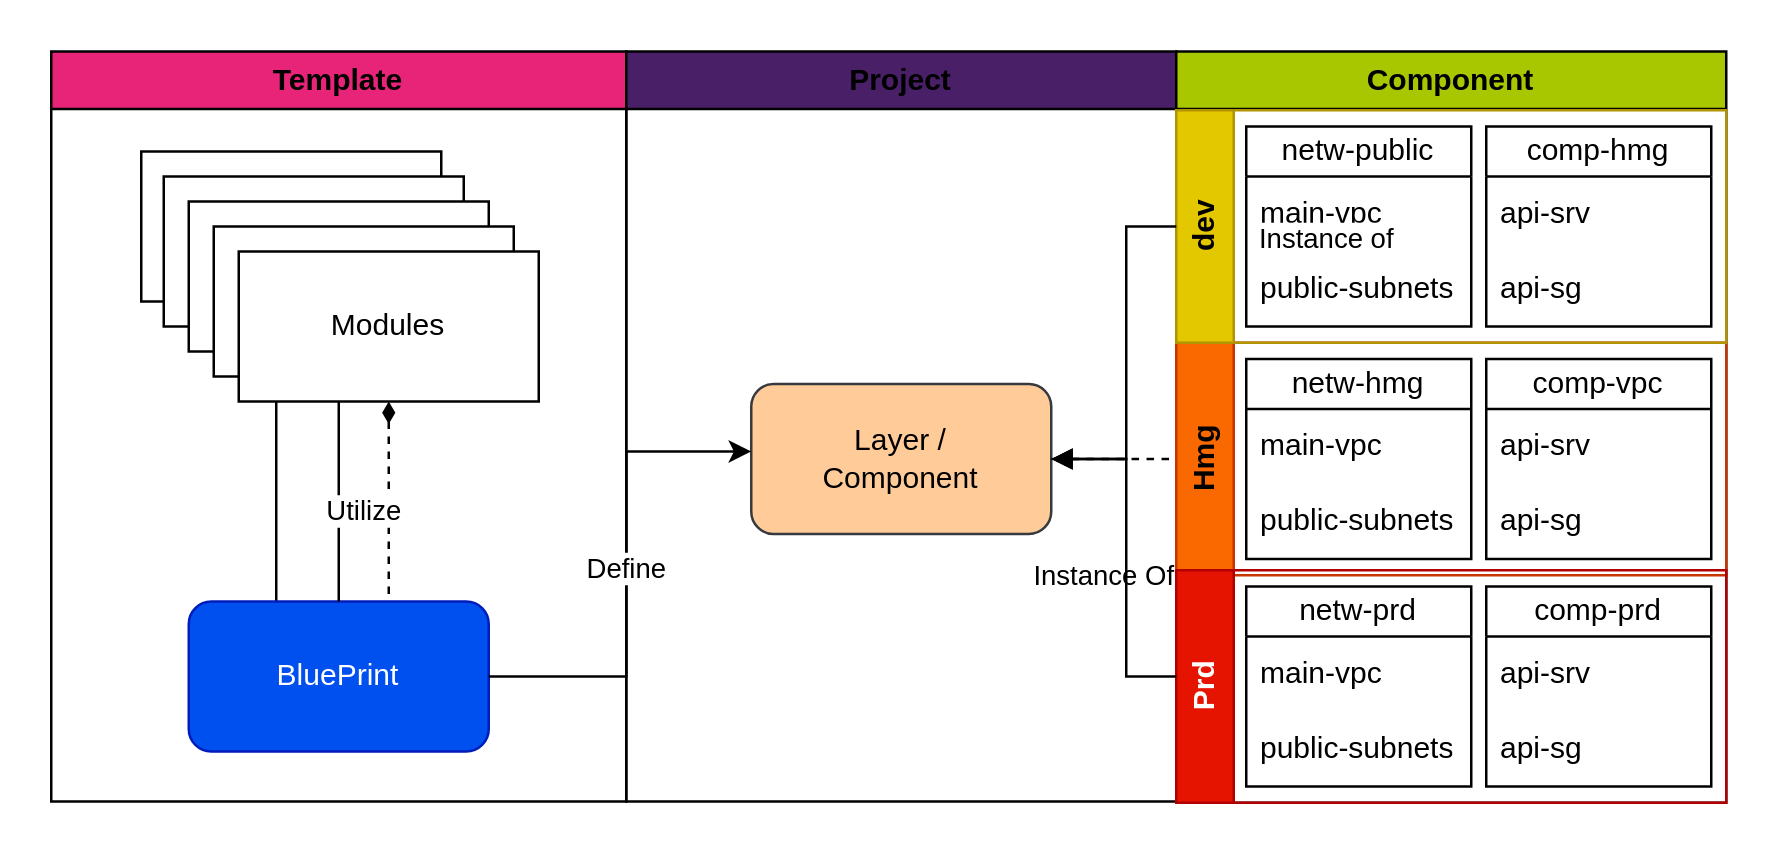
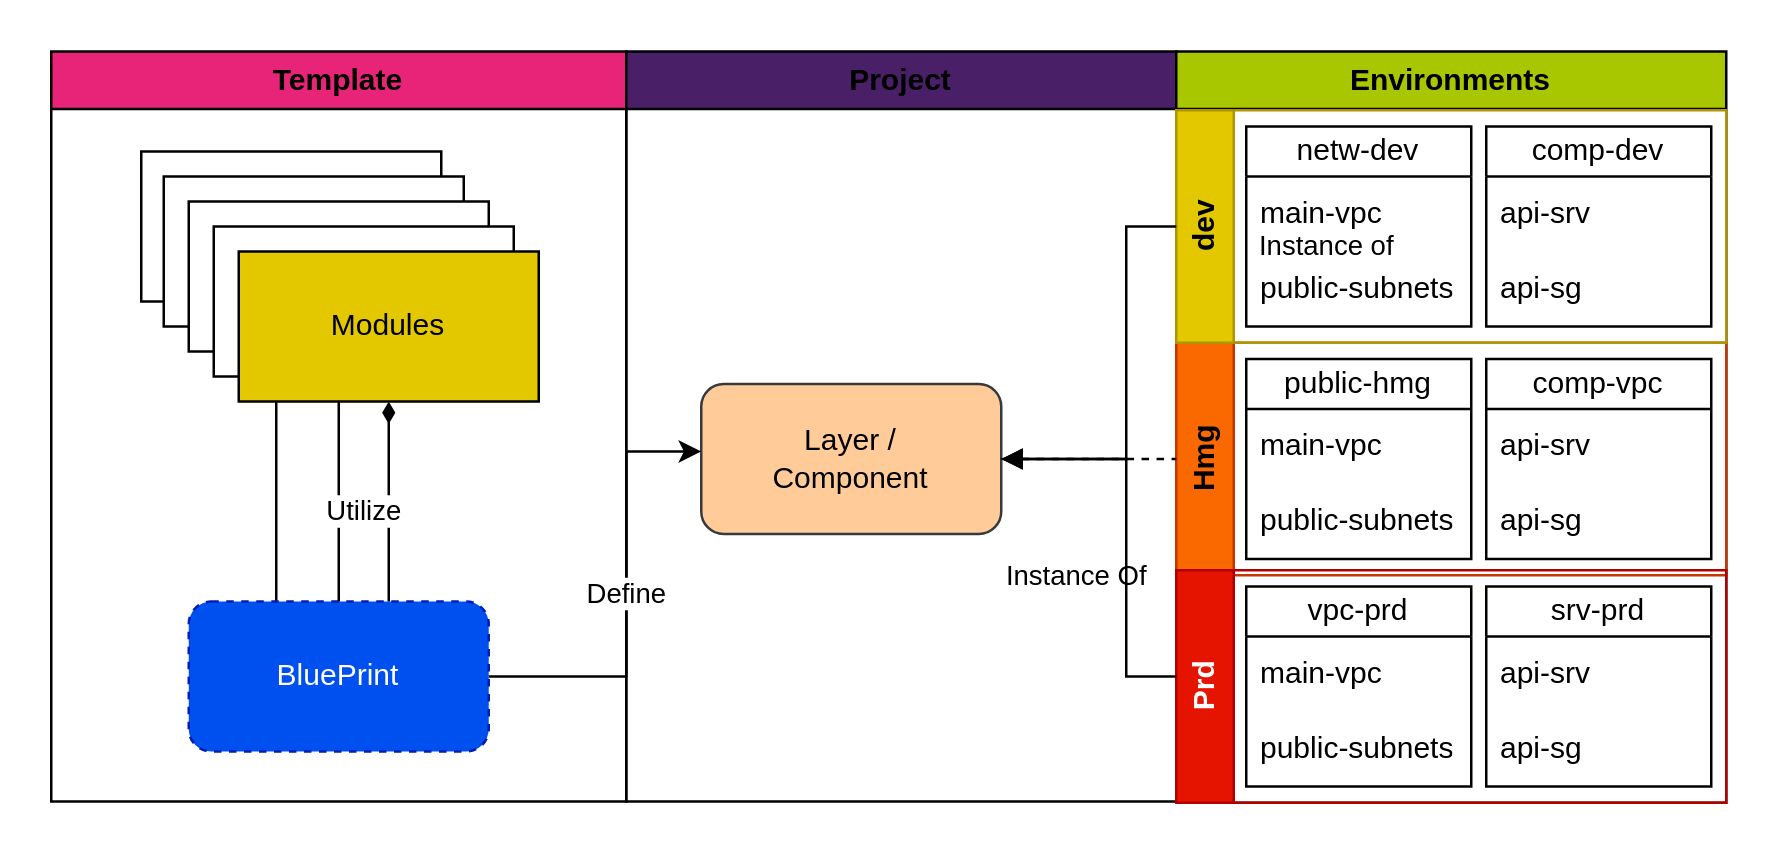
node "Component": label "Component" -> "Environments"
node "netw-public": label "netw-public" -> "netw-dev"
node "comp-hmg": label "comp-hmg" -> "comp-dev"
node "Modules": fillcolor #ffffff -> #e3c800
node "netw-hmg": label "netw-hmg" -> "public-hmg"
node "Layer / Component": moved (901, 459) -> (851, 459)
edge "BluePrint" -> "Modules": style dashed -> solid
node "netw-prd": label "netw-prd" -> "vpc-prd"
node "comp-prd": label "comp-prd" -> "srv-prd"
node "BluePrint": style solid -> dashed
